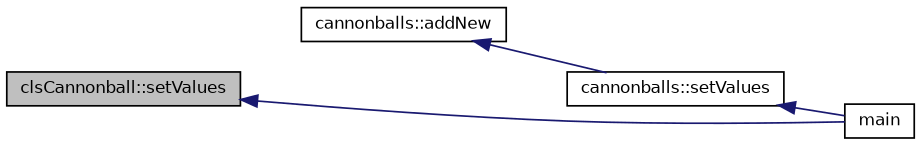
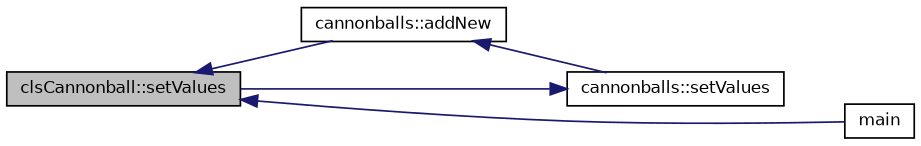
edge "cannonballs::addNew" -> "clsCannonball::setValues": added
edge "main" -> "cannonballs::setValues": now "clsCannonball::setValues" -> "cannonballs::setValues"
